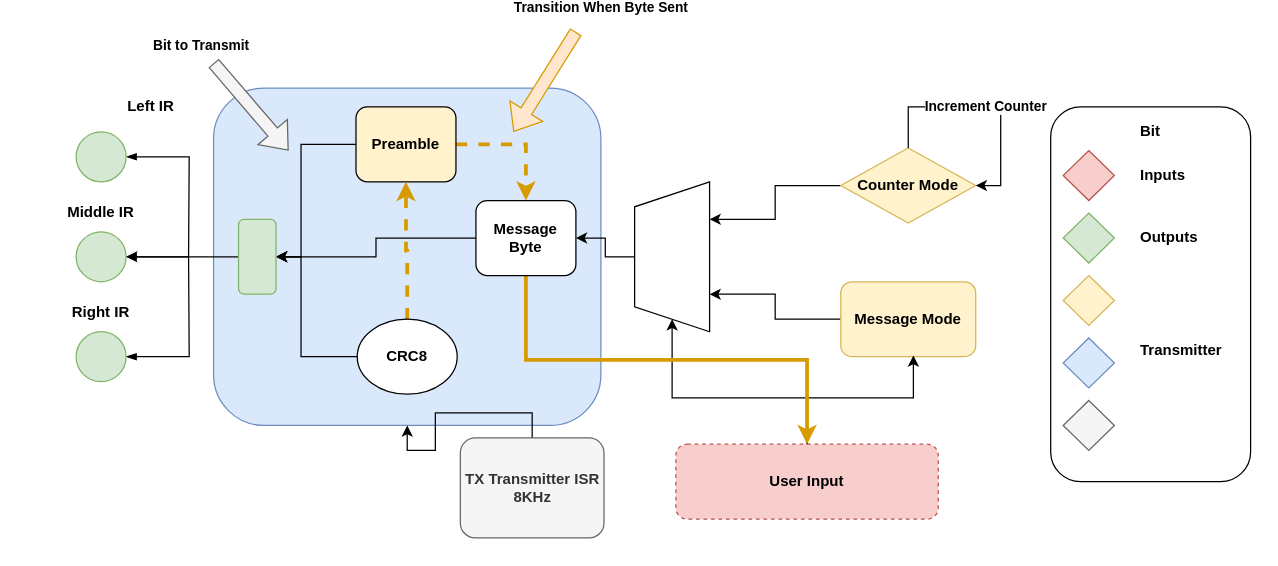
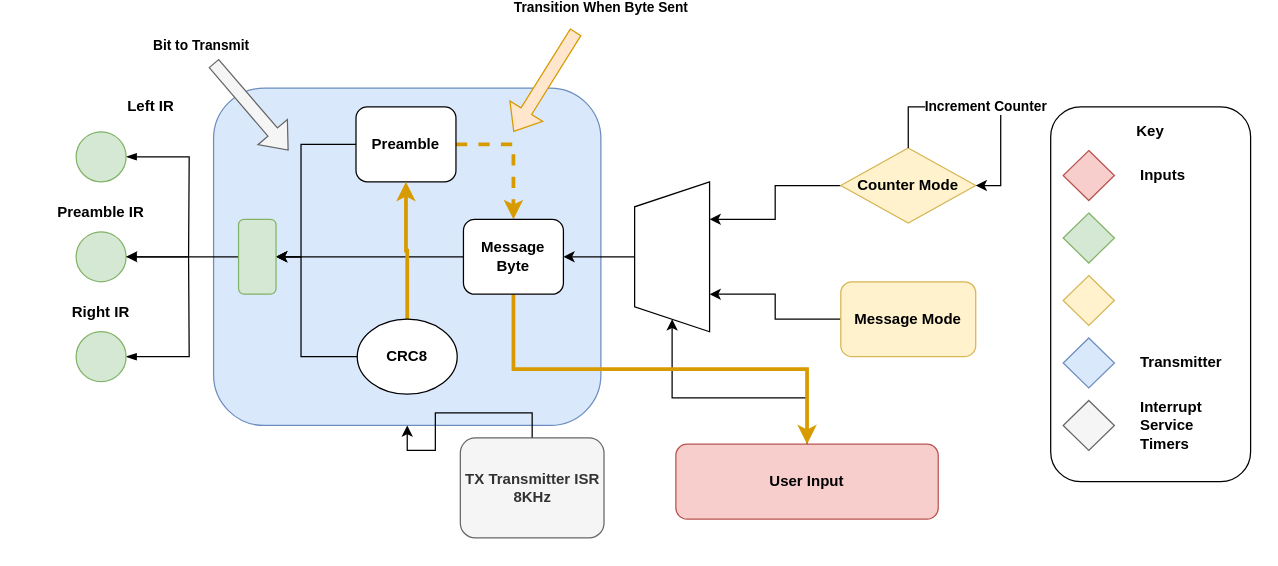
node "Bit": label "Bit" -> "Key"
node "Preamble": fillcolor #fff2cc -> #ffffff
node "Middle IR": label "Middle IR" -> "Preamble IR"
node "Message Byte": moved (526, 238) -> (513, 257)
node "Outputs": removed
edge "CRC8" -> "Preamble": style dashed -> solid
node "Transmitter": moved (1176, 351) -> (1176, 363)
edge "User Input" -> "Message Mode": removed
node "Interrupt Service Timers": added
node "User Input": style dashed -> solid
